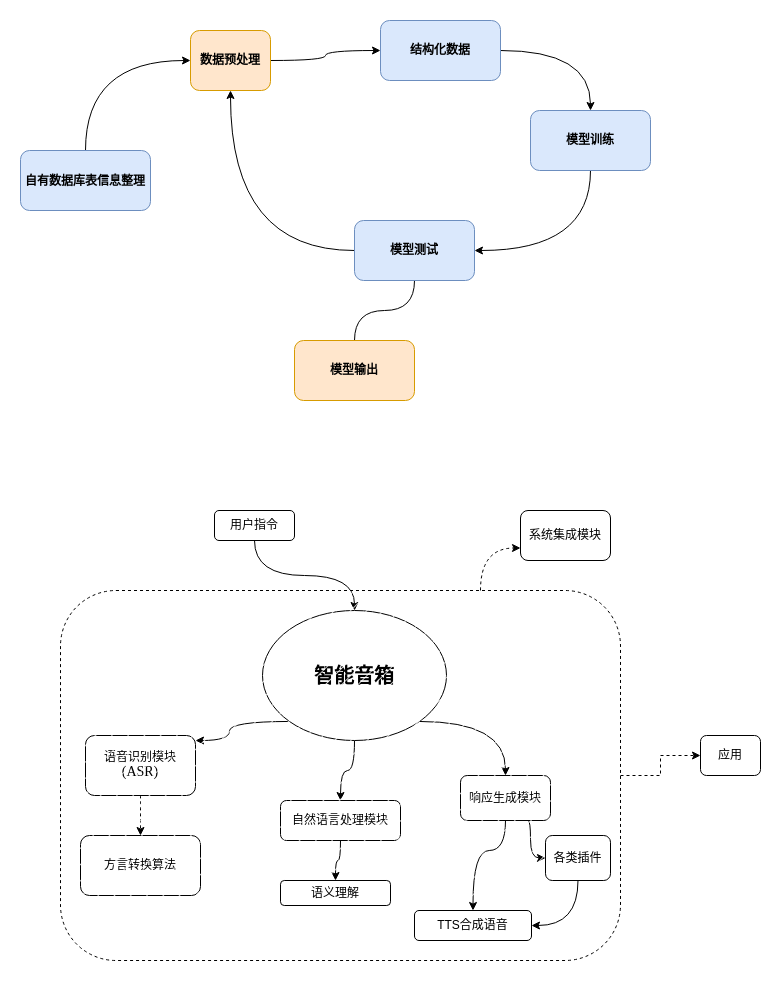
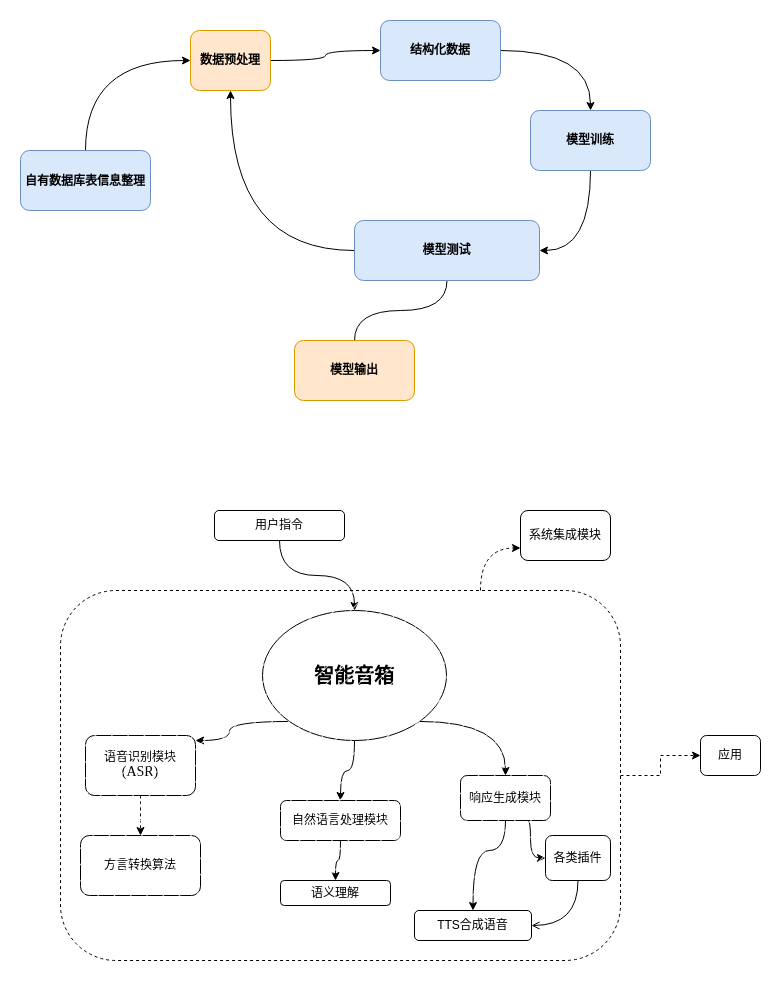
node "模型测试": size 120x60 -> 185x60
node "用户指令": size 80x30 -> 130x30
edge "各类插件" -> "TTS合成语音": arrowhead classic -> open
